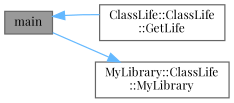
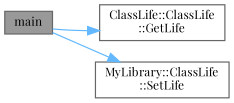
edge "ClassLife::ClassLife ::GetLife" -> "main": reversed
node "MyLibrary::ClassLife ::MyLibrary": label "MyLibrary::ClassLife ::MyLibrary" -> "MyLibrary::ClassLife ::SetLife"
